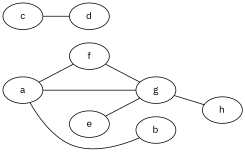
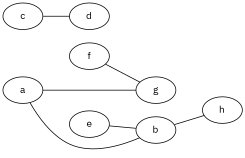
edge "f" -- "a": removed
edge "g" -- "h": now "b" -- "h"
edge "g" -- "e": now "b" -- "e"
